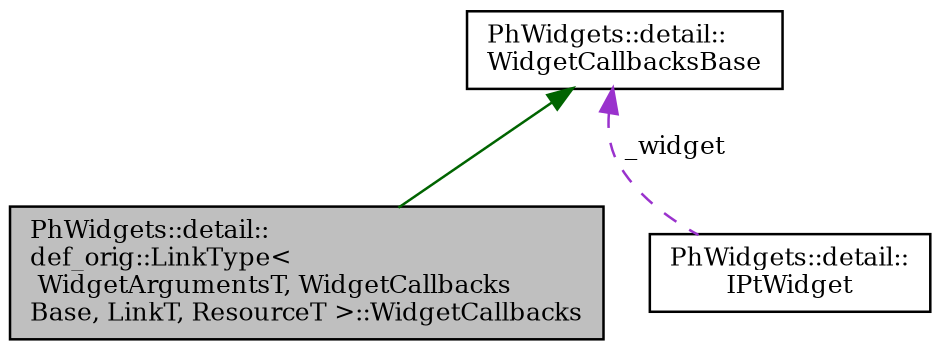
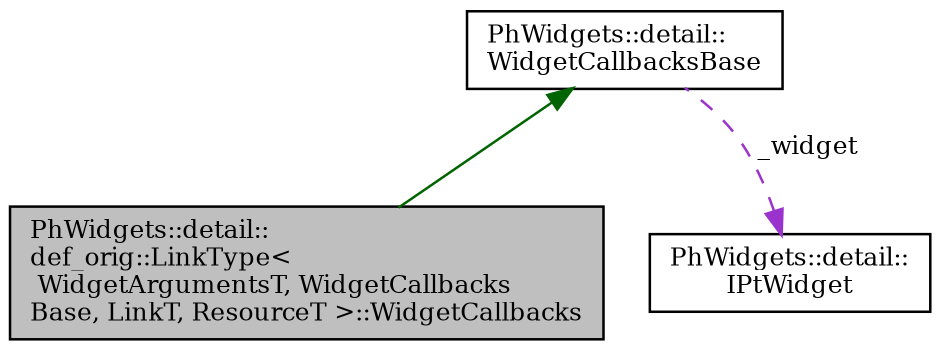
edge "PhWidgets::detail:: IPtWidget" -> "PhWidgets::detail:: WidgetCallbacksBase": reversed
